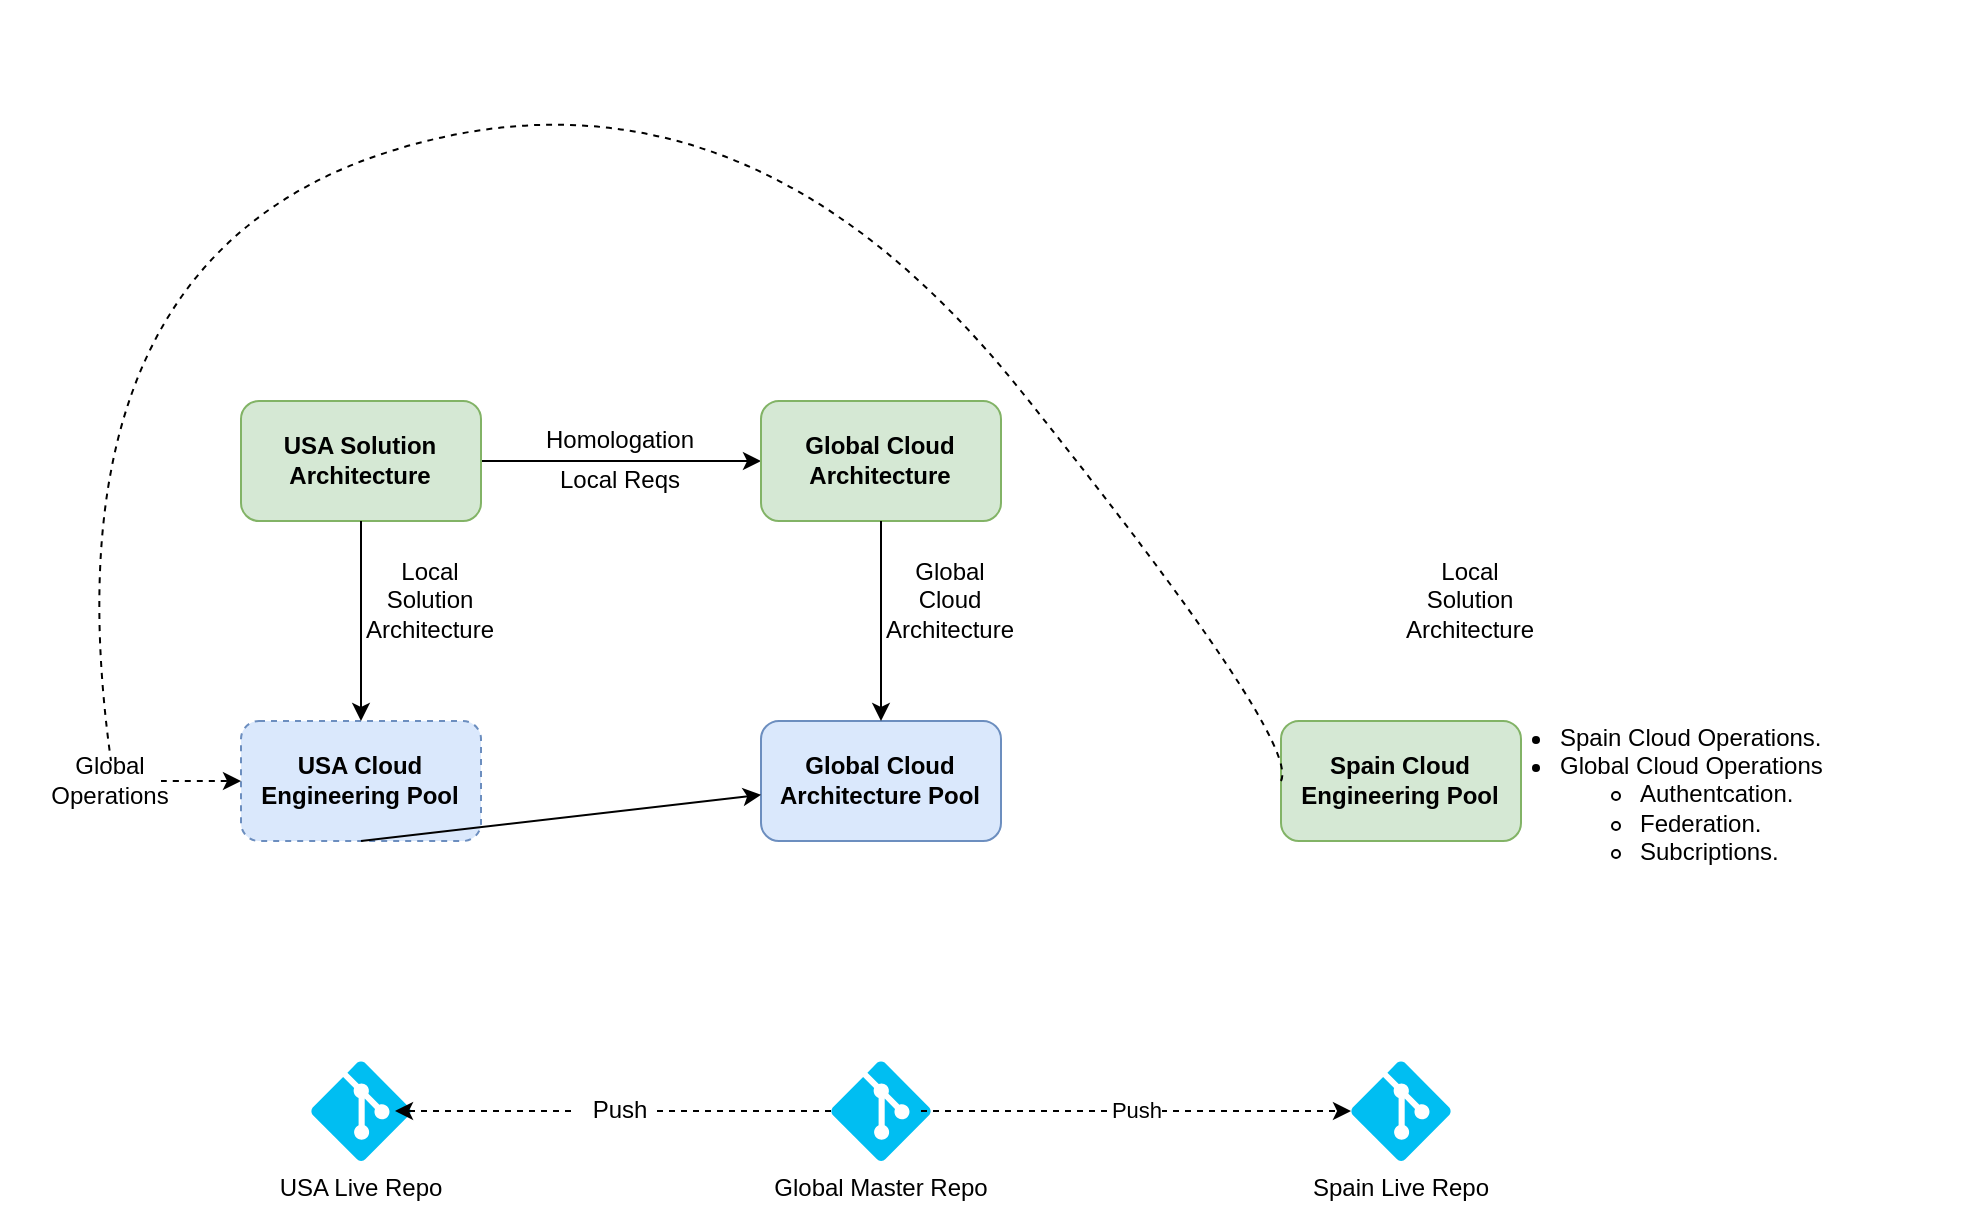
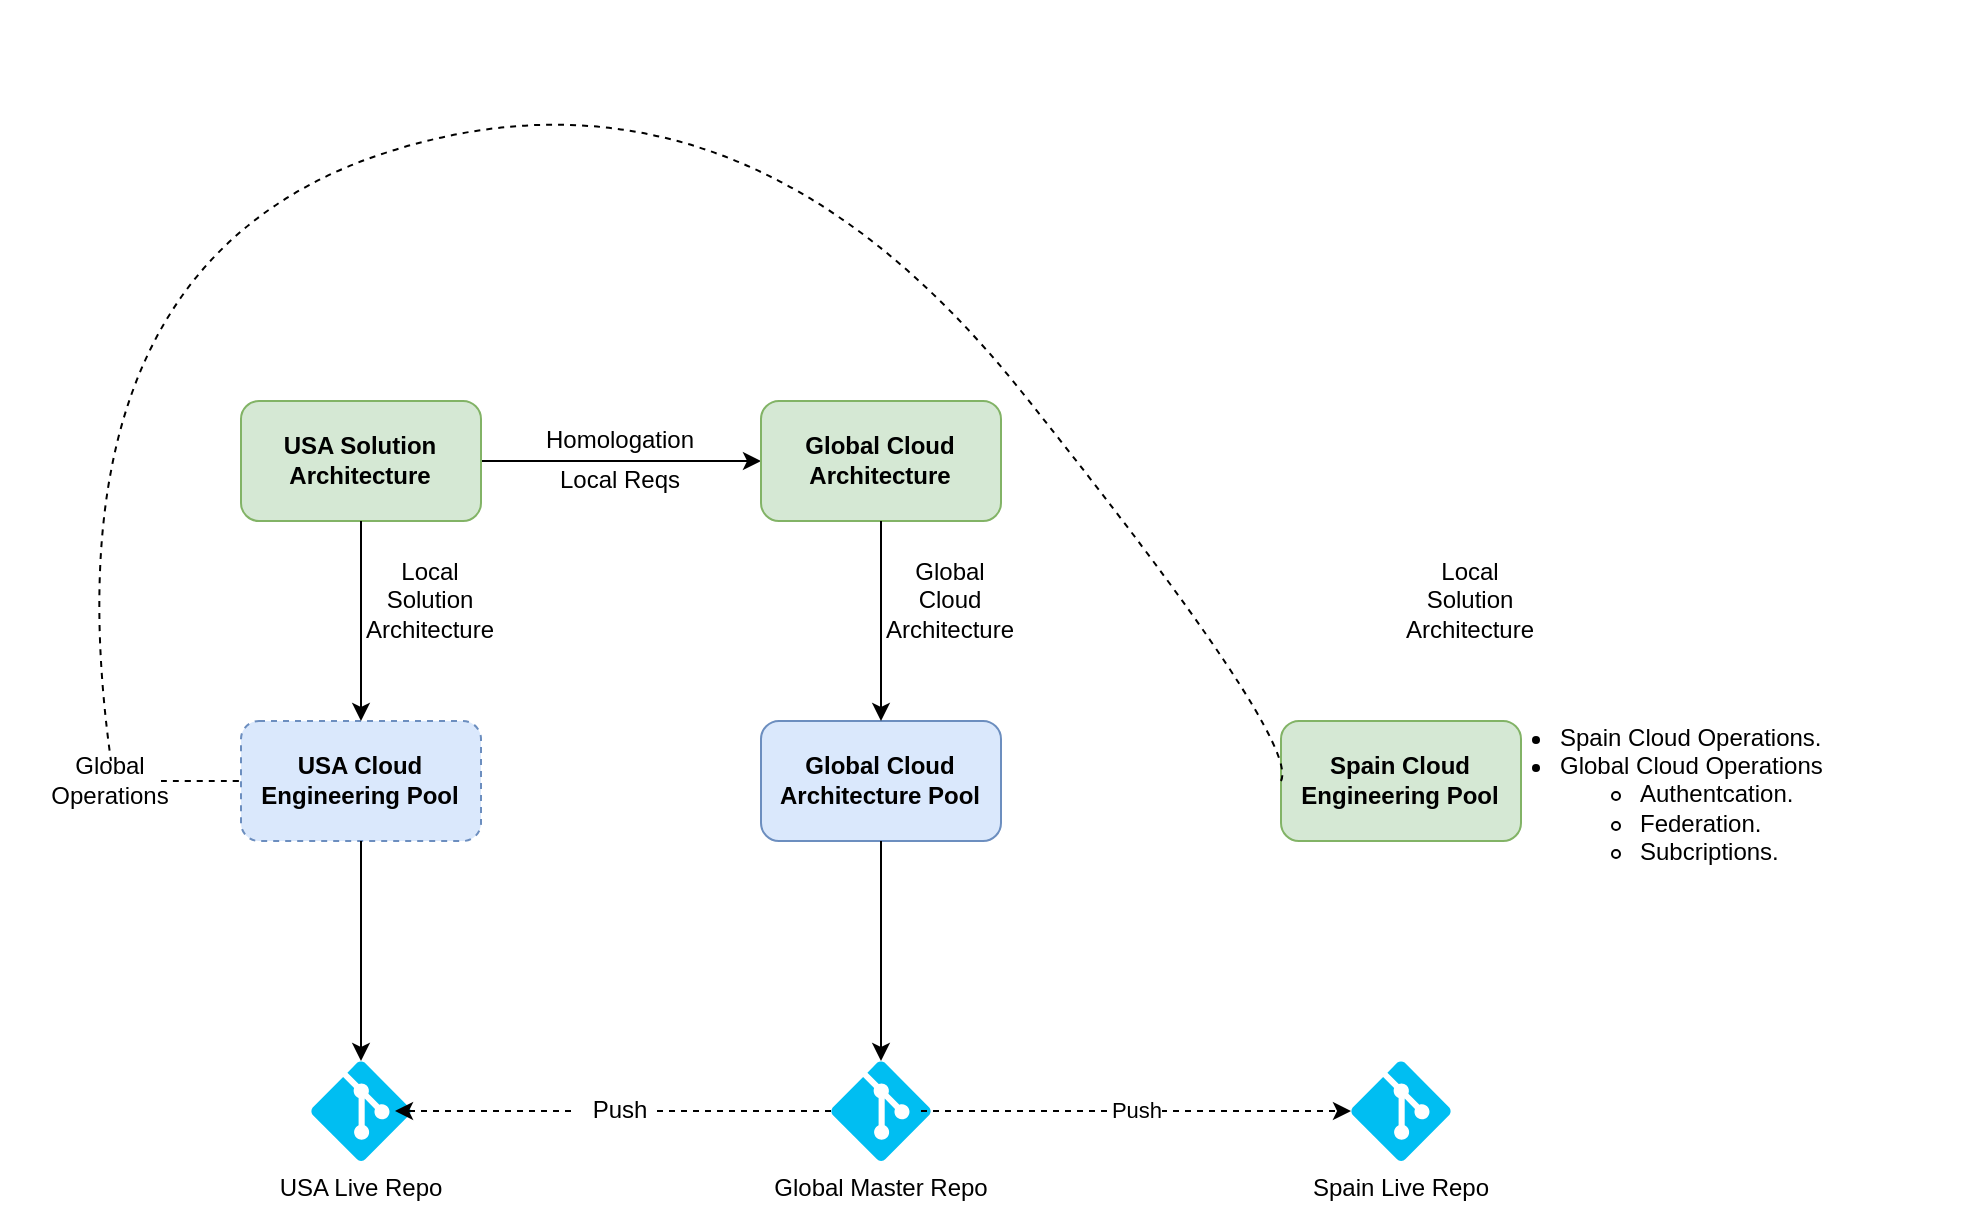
edge "Global Operations" -> "USA Cloud Engineering Pool": arrowhead classic -> none
edge "USA Cloud Engineering Pool" -> "Global Cloud Architecture Pool": now "USA Cloud Engineering Pool" -> "USA Live Repo"
edge "Global Cloud Architecture Pool" -> "Global Master Repo": added
